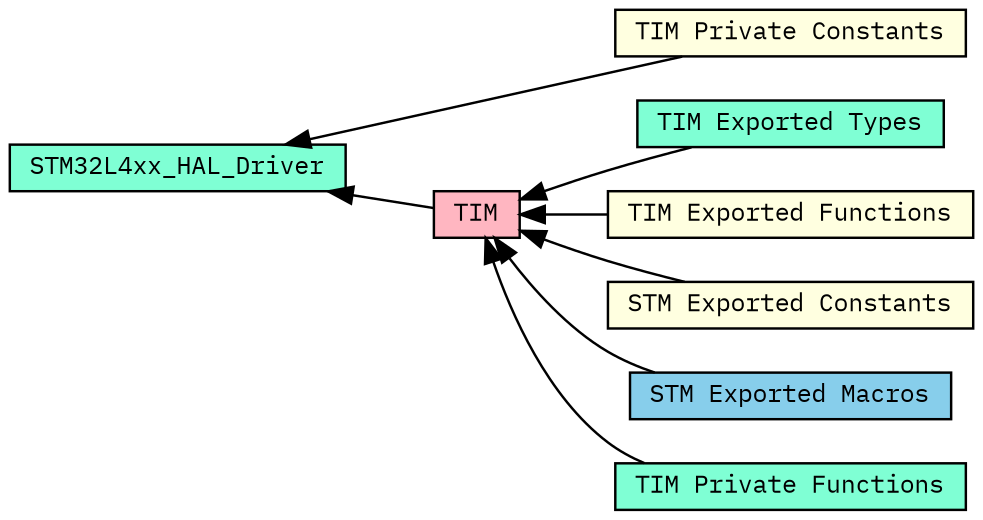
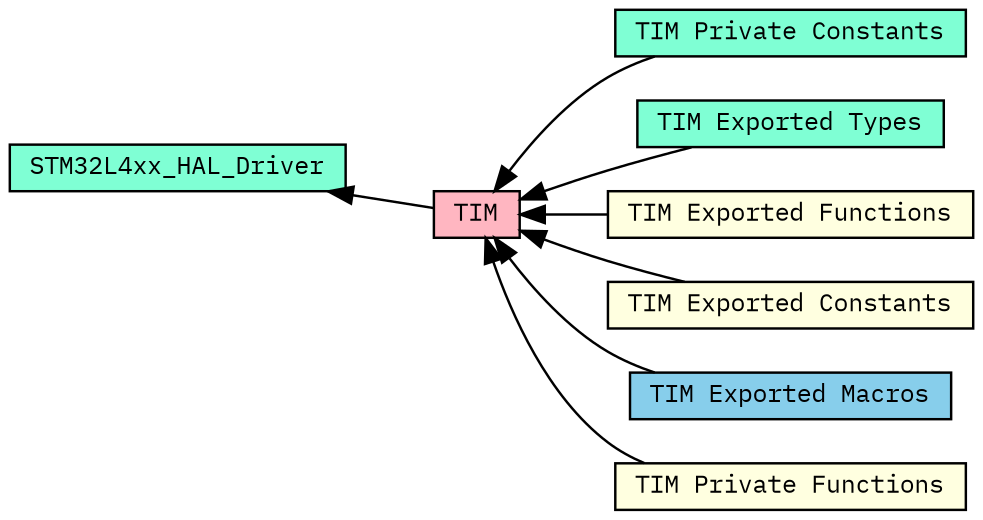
node "TIM Private Constants": fillcolor lightyellow -> aquamarine
edge "TIM Private Constants" -> "STM32L4xx_HAL_Driver": now "TIM Private Constants" -> "TIM"
node "STM Exported Constants": label "STM Exported Constants" -> "TIM Exported Constants"
node "STM Exported Macros": label "STM Exported Macros" -> "TIM Exported Macros"
node "TIM Private Functions": fillcolor aquamarine -> lightyellow
